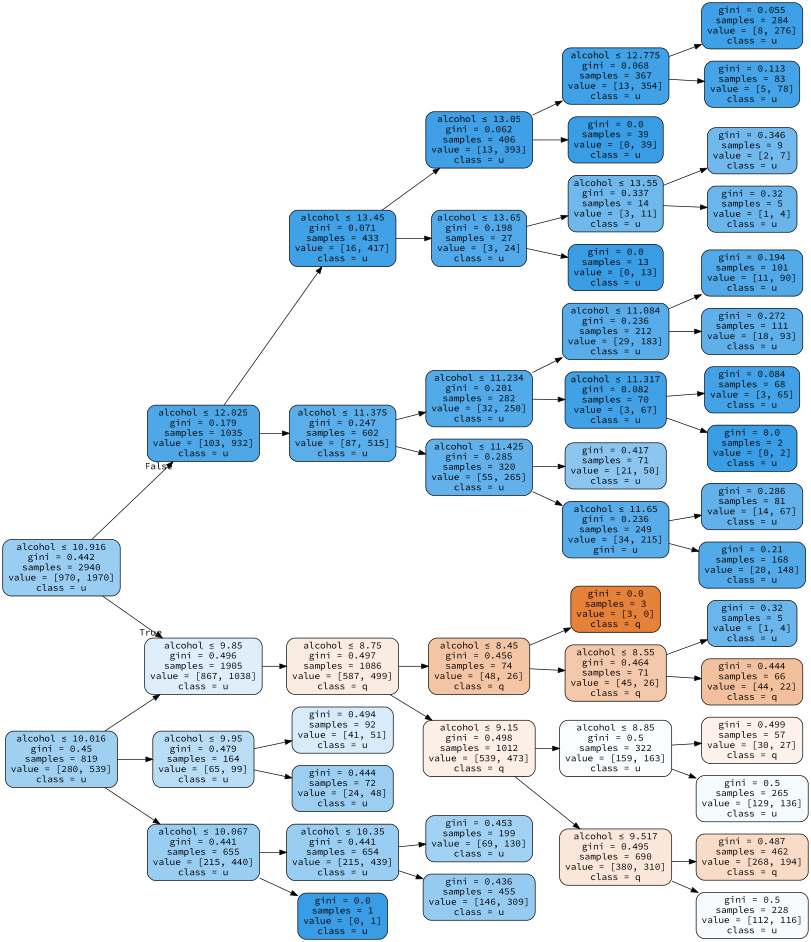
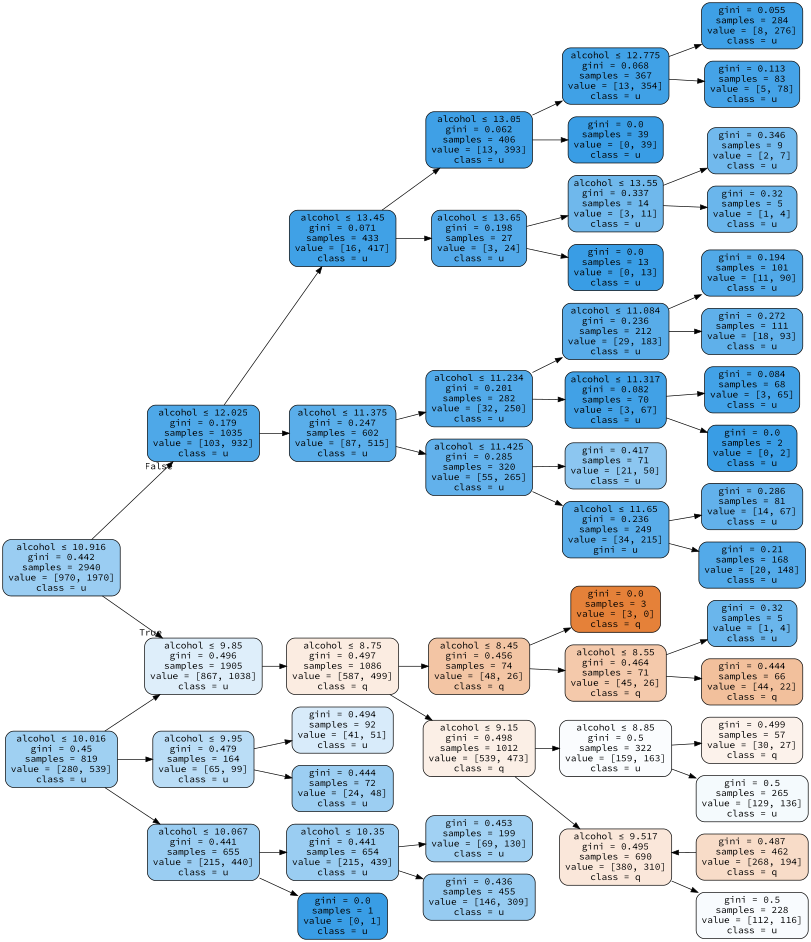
edge "alcohol ≤ 9.517" -> "gini = 0.487": reversed
